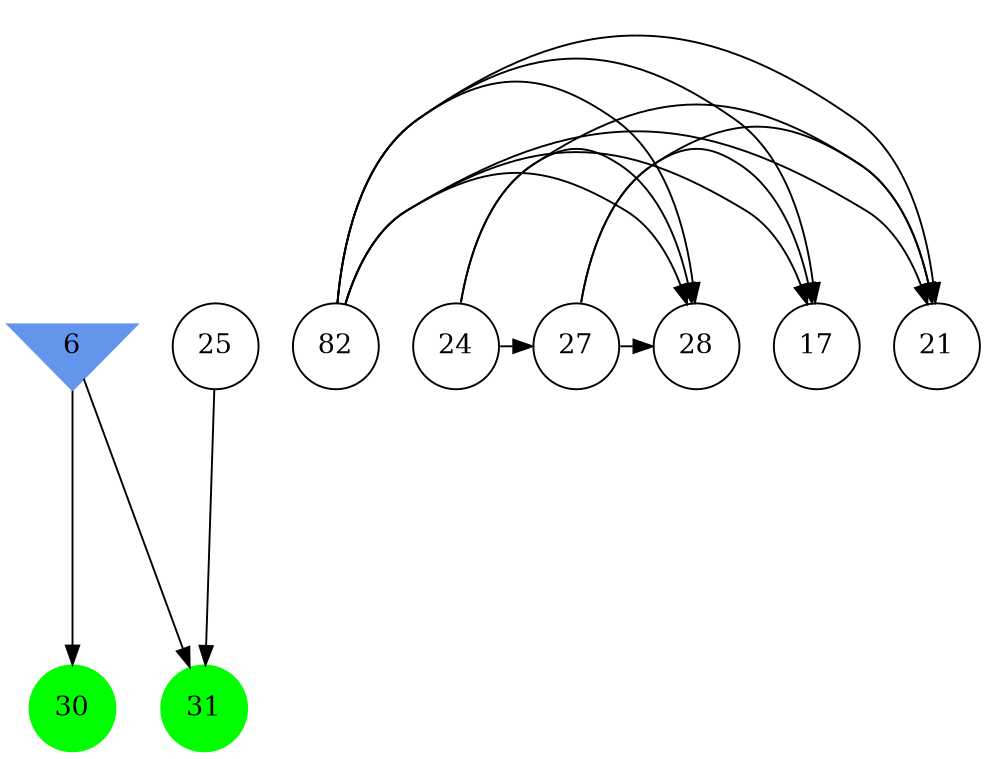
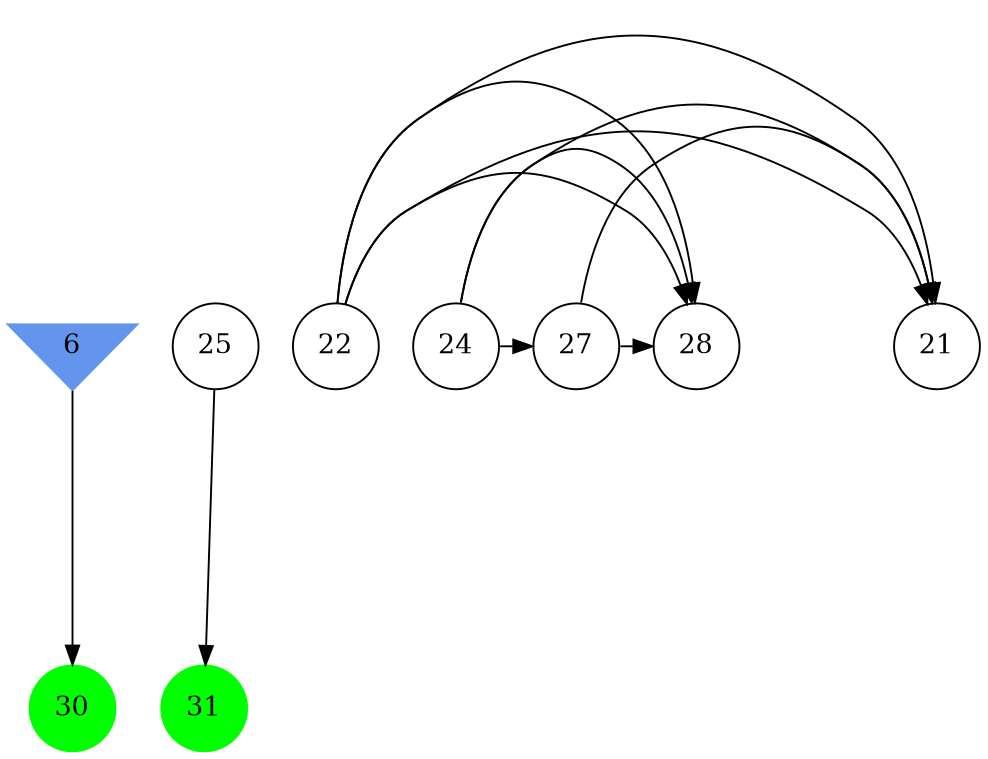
node "82": label "82" -> "22"
node "17": removed
edge "6" -> "31": removed
